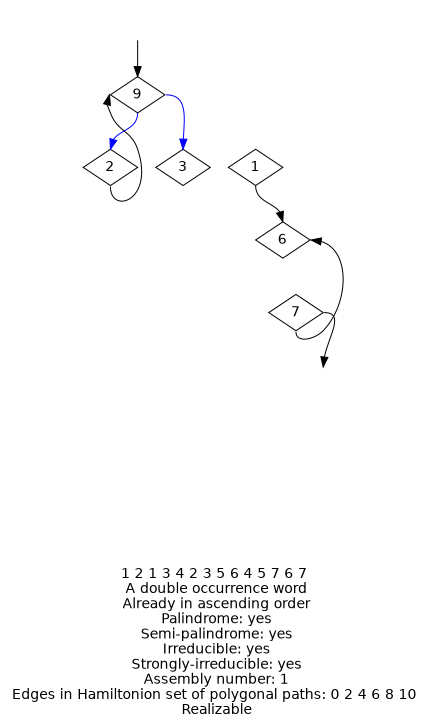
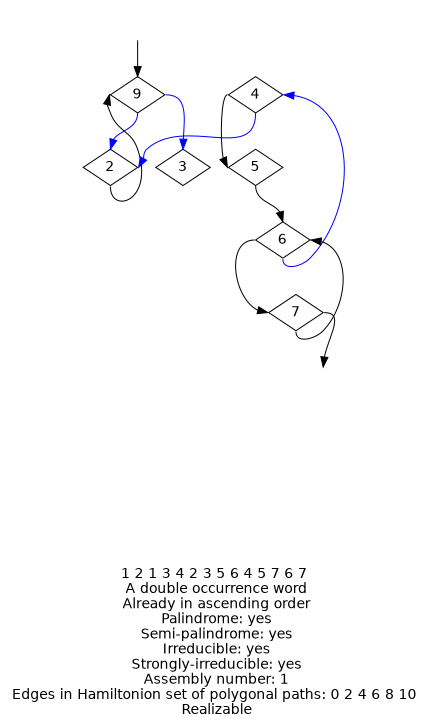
node "4": added
node "1": label "1" -> "5"
edge "6" -> "7": added
